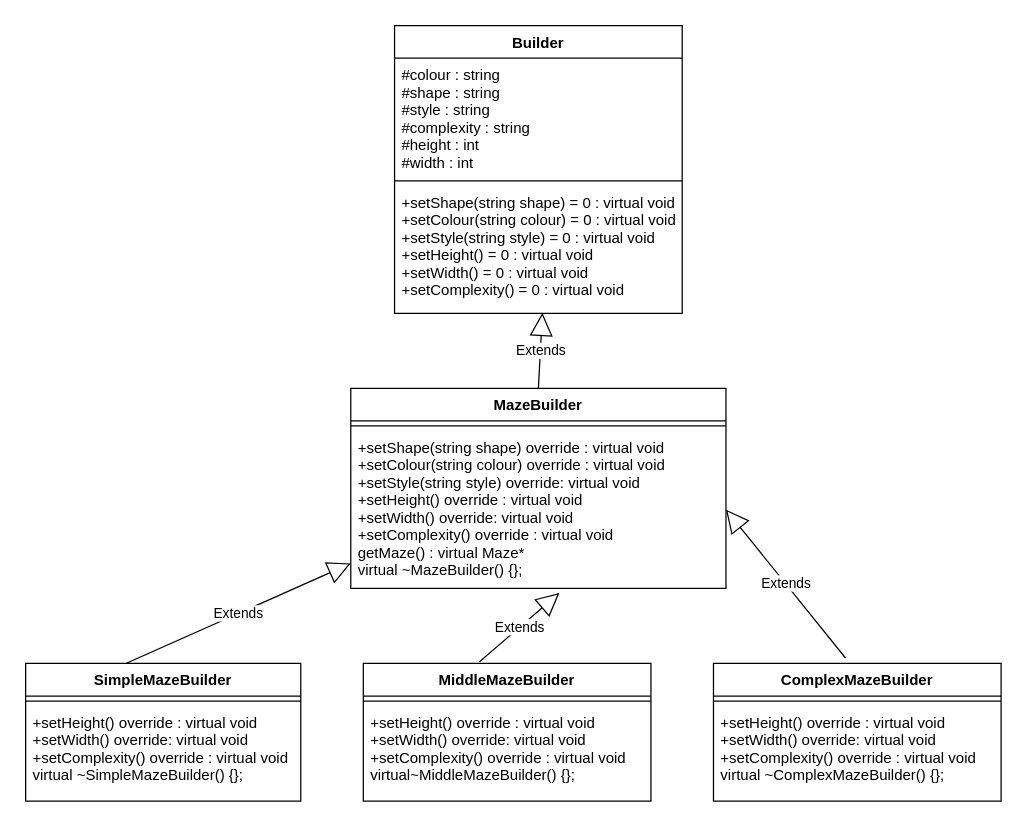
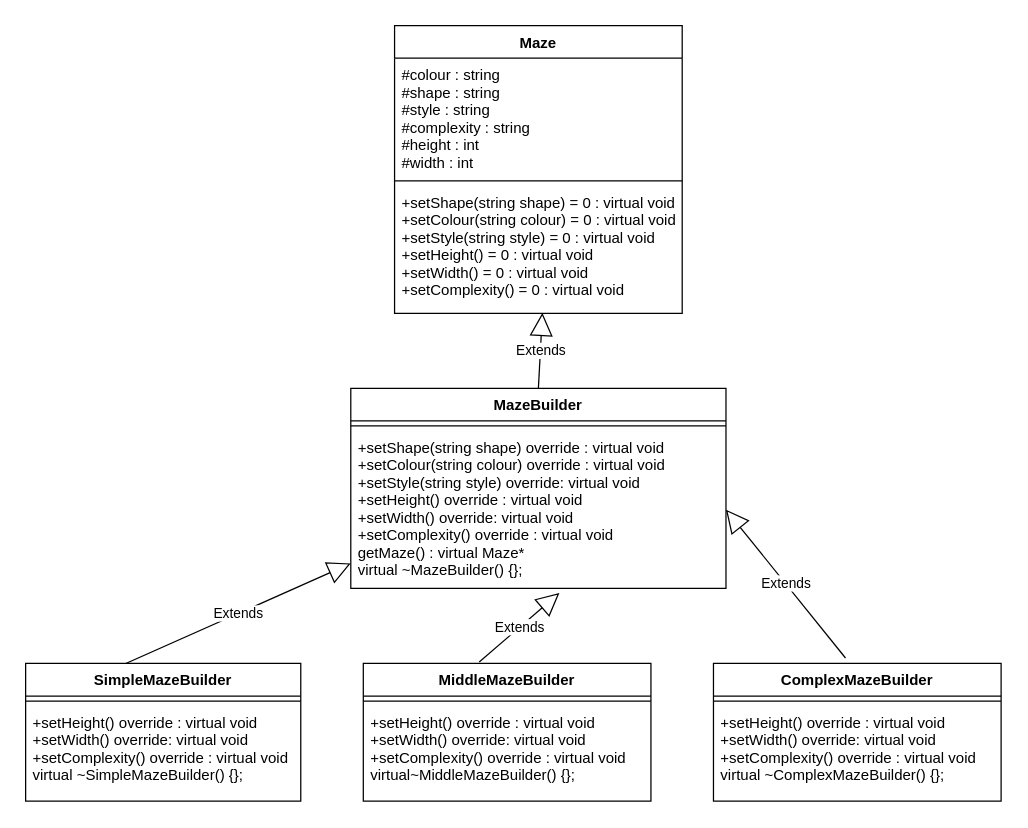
node "Builder": label "Builder" -> "Maze"
